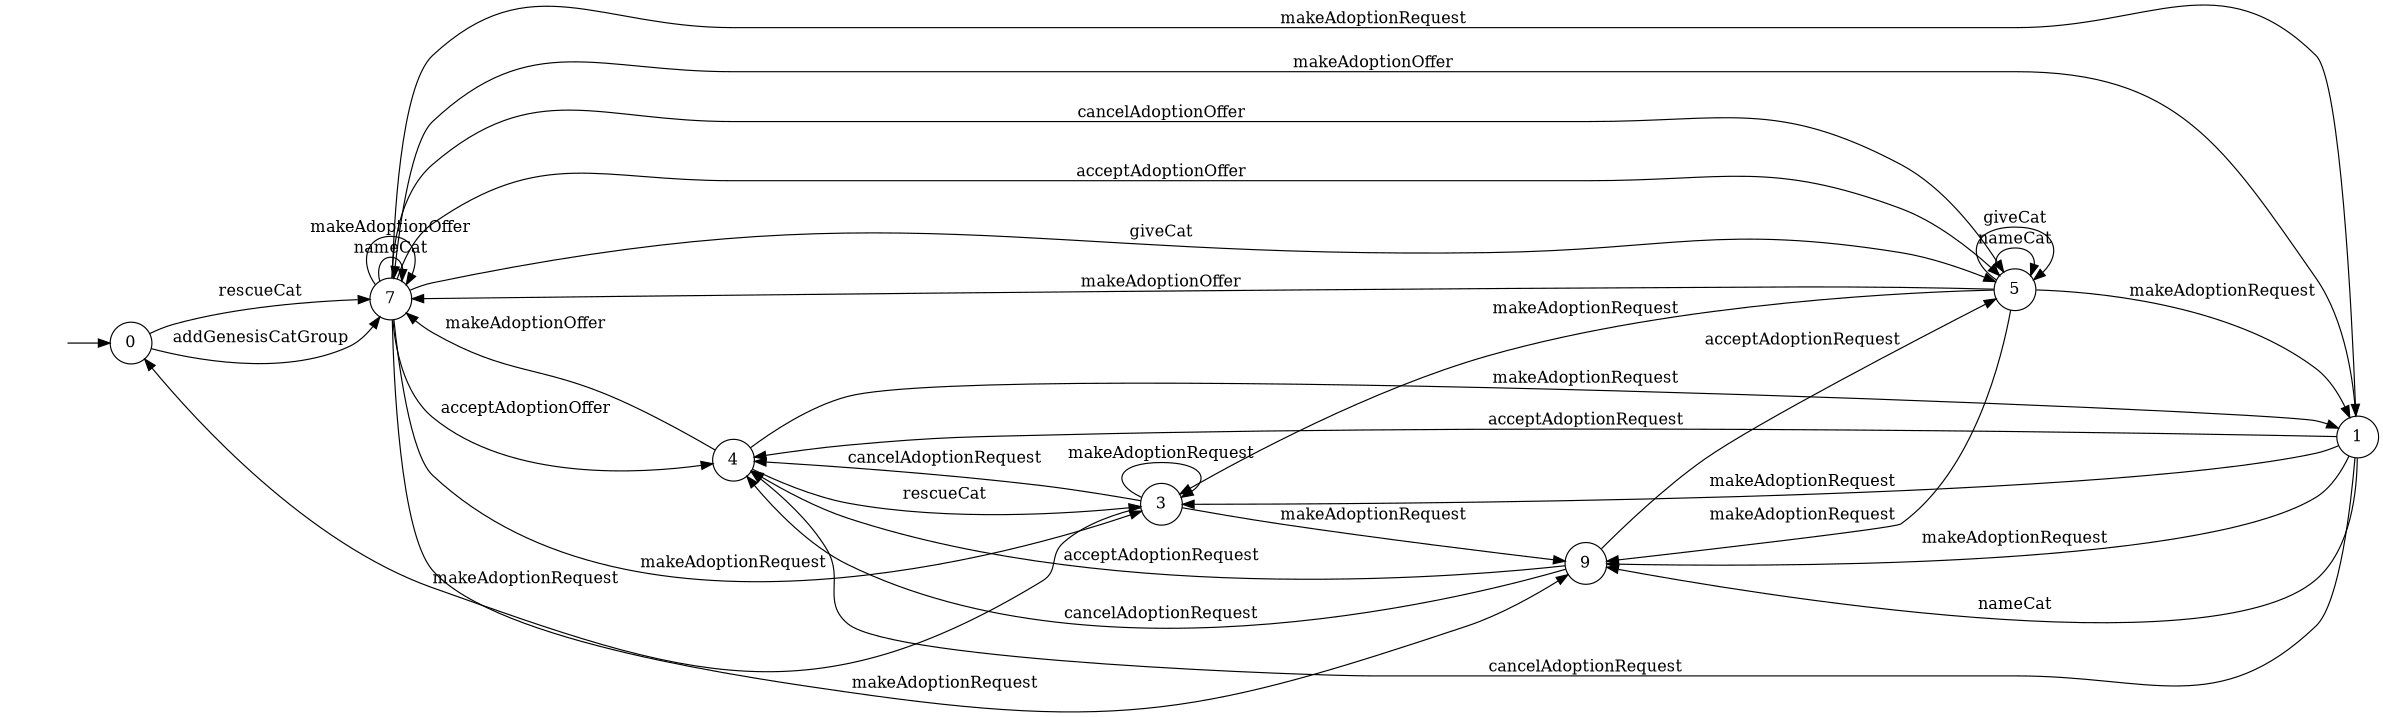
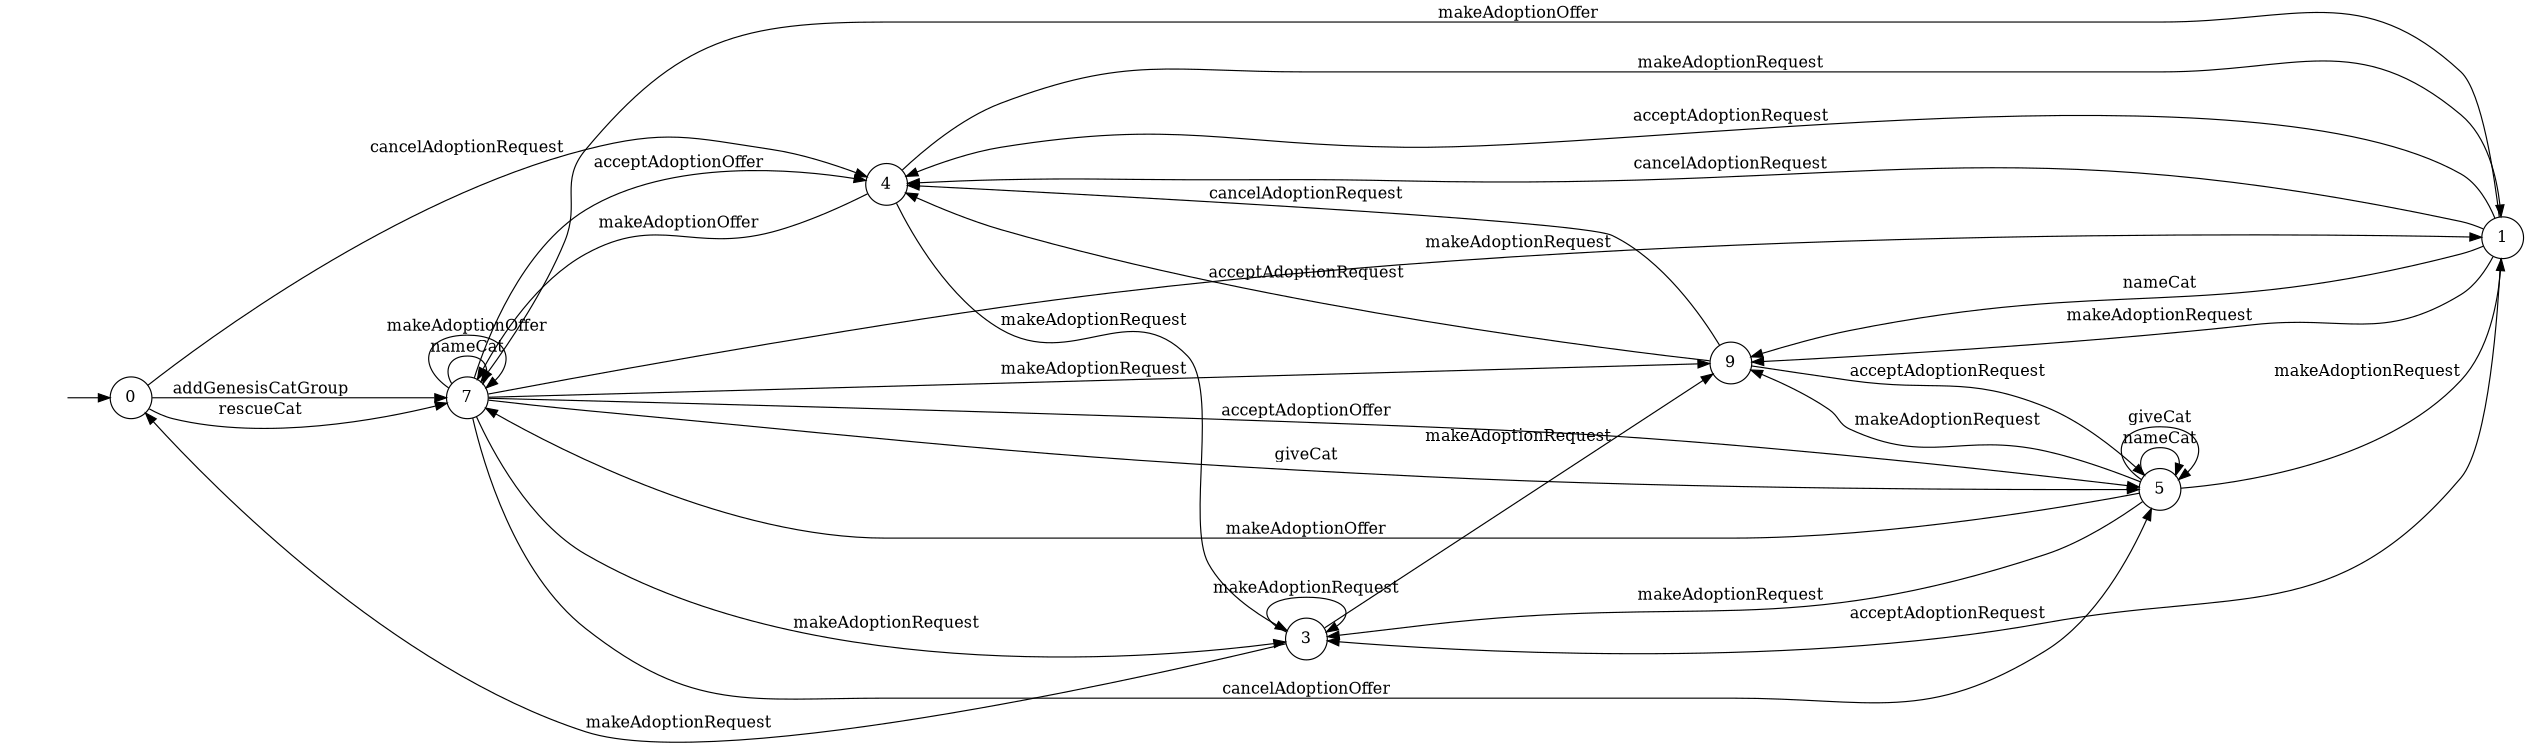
edge "3" -> "4": now "0" -> "4"
edge "1" -> "3": label "makeAdoptionRequest" -> "acceptAdoptionRequest"
edge "4" -> "3": label "rescueCat" -> "makeAdoptionRequest"
